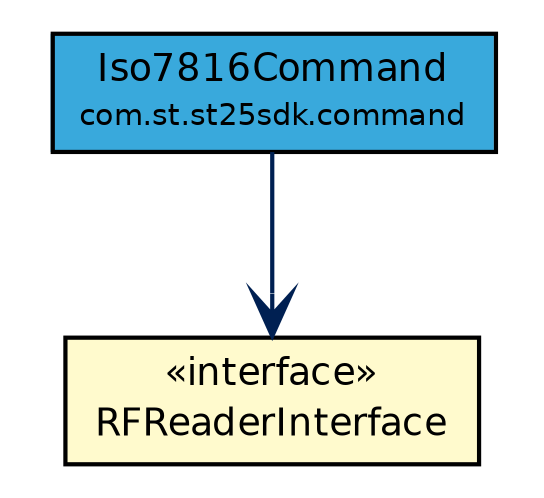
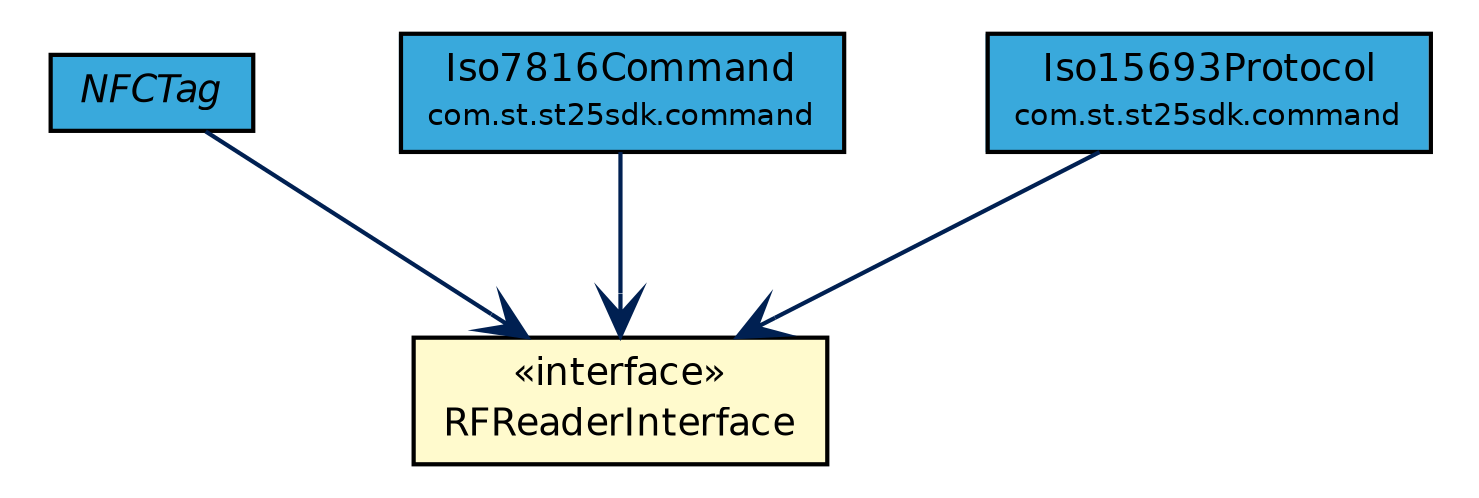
node "NFCTag": added
node "Iso15693Protocol": added
